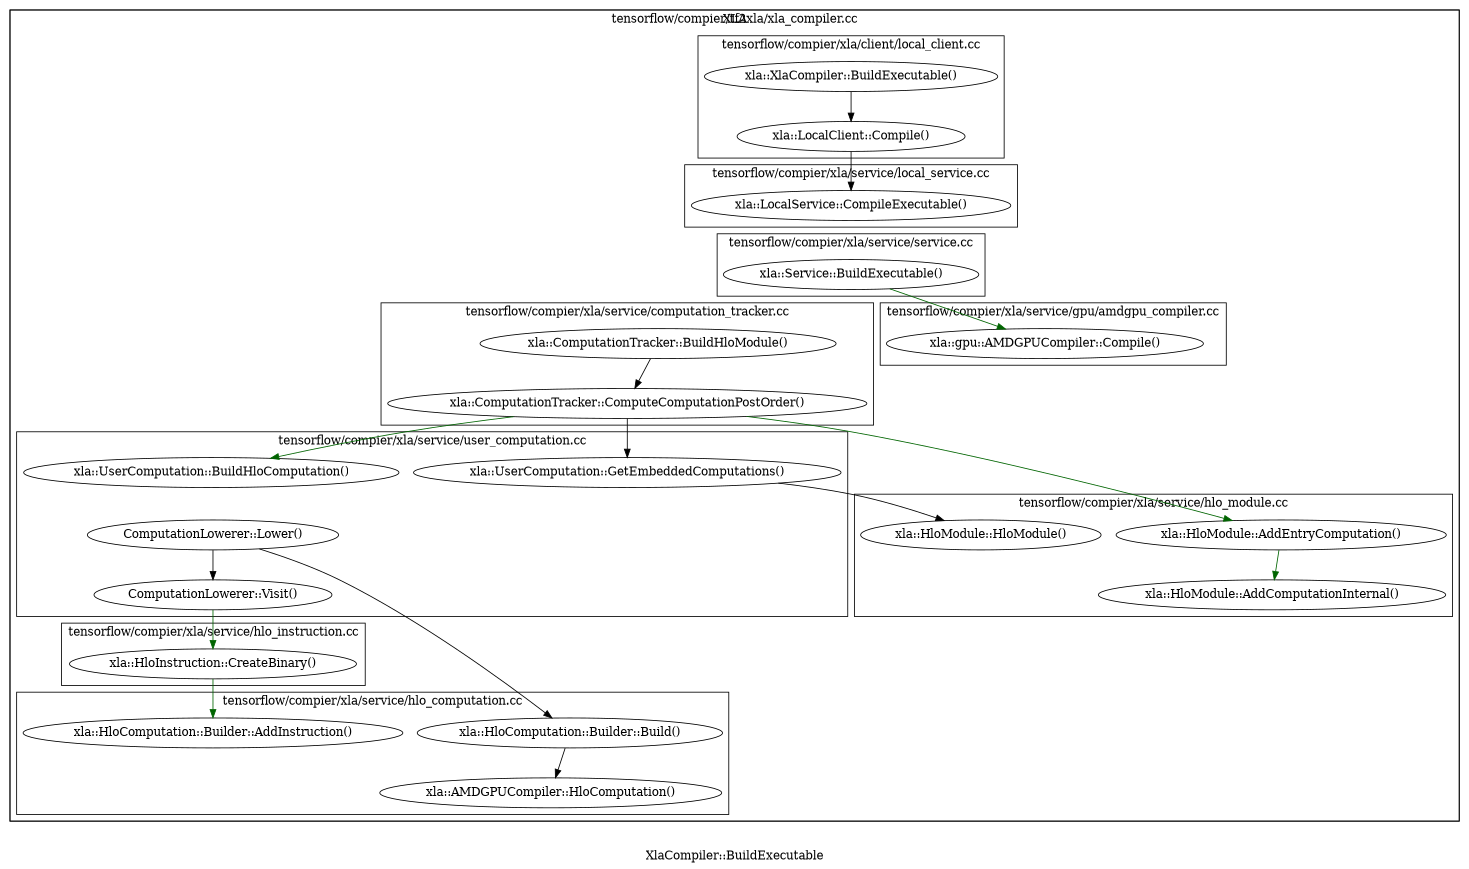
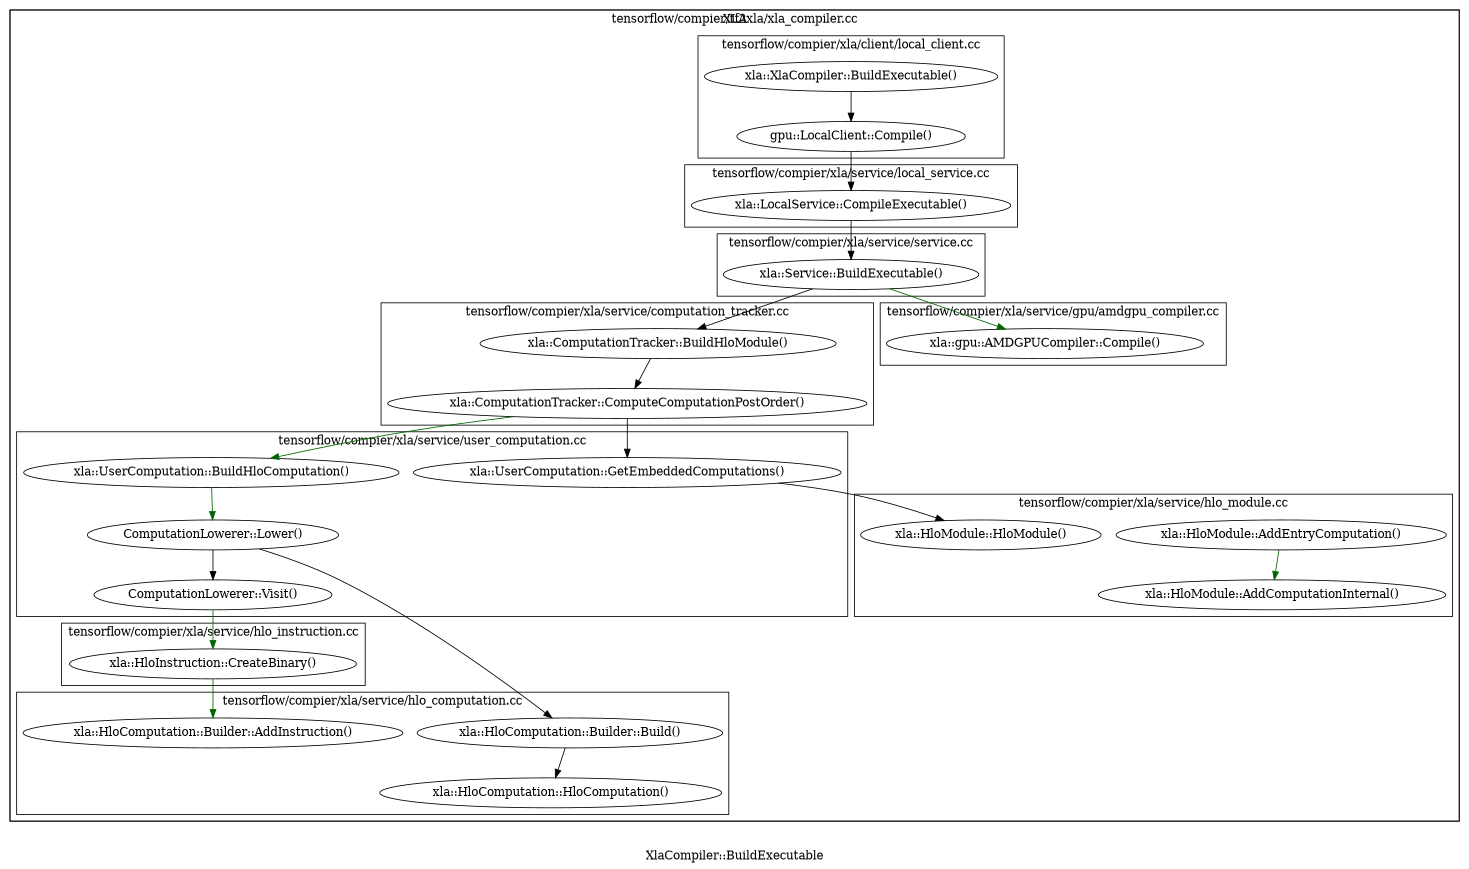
node "xla::LocalClient::Compile()": label "xla::LocalClient::Compile()" -> "gpu::LocalClient::Compile()"
edge "xla::LocalService::CompileExecutable()" -> "xla::Service::BuildExecutable()": added
edge "xla::Service::BuildExecutable()" -> "xla::ComputationTracker::BuildHloModule()": added
edge "xla::ComputationTracker::ComputeComputationPostOrder()" -> "xla::HloModule::AddEntryComputation()": removed
edge "xla::UserComputation::BuildHloComputation()" -> "ComputationLowerer::Lower()": added
node "xla::AMDGPUCompiler::HloComputation()": label "xla::AMDGPUCompiler::HloComputation()" -> "xla::HloComputation::HloComputation()"
